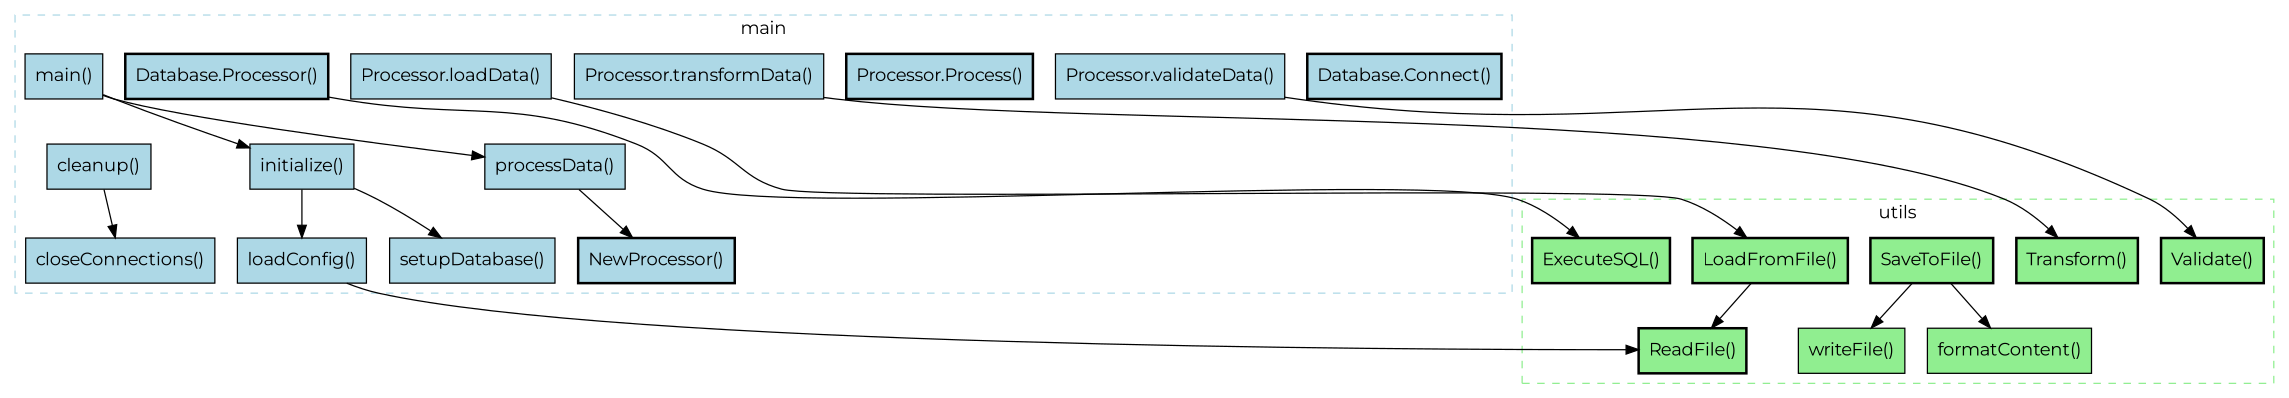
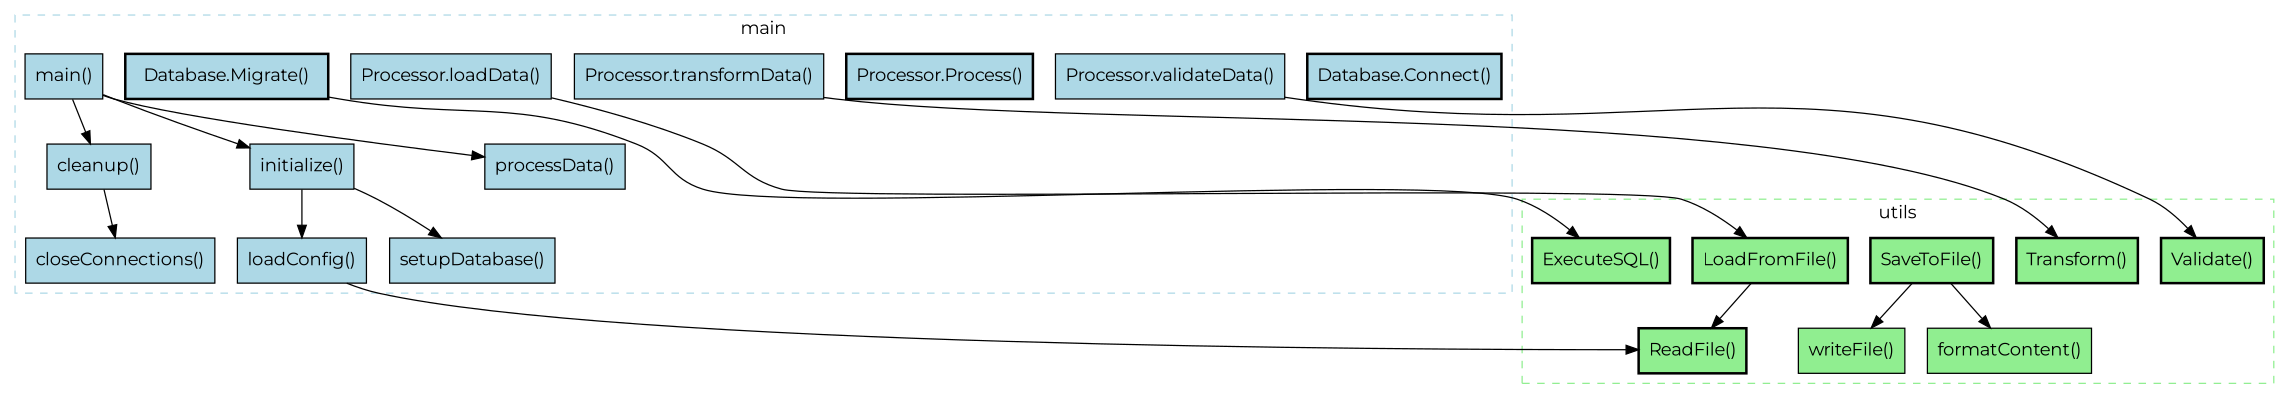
node "Database.Processor()": label "Database.Processor()" -> "Database.Migrate()"
edge "main()" -> "cleanup()": added
node "NewProcessor()": removed
